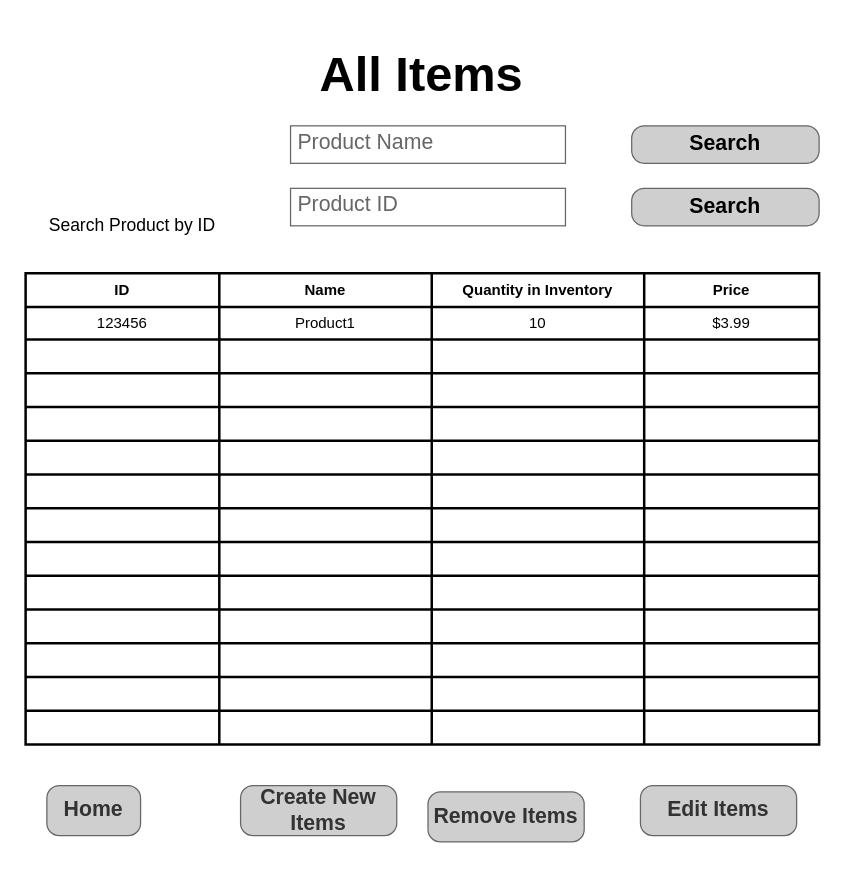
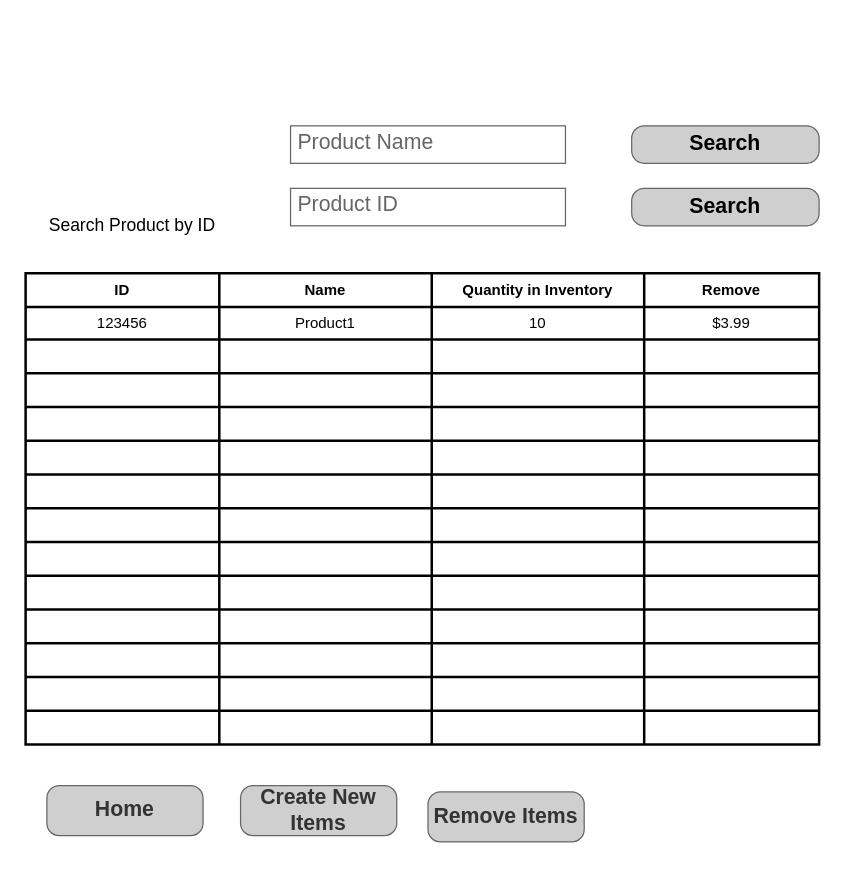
node "All Items": removed
node "Price": label "Price" -> "Remove"
node "Home": size 94x50 -> 156x50
node "Edit Items": removed
